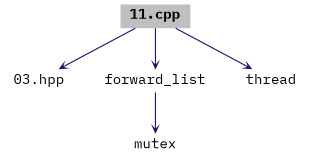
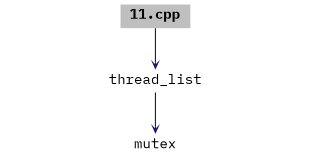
node "03.hpp": removed
node "forward_list": label "forward_list" -> "thread_list"
node "thread": removed
